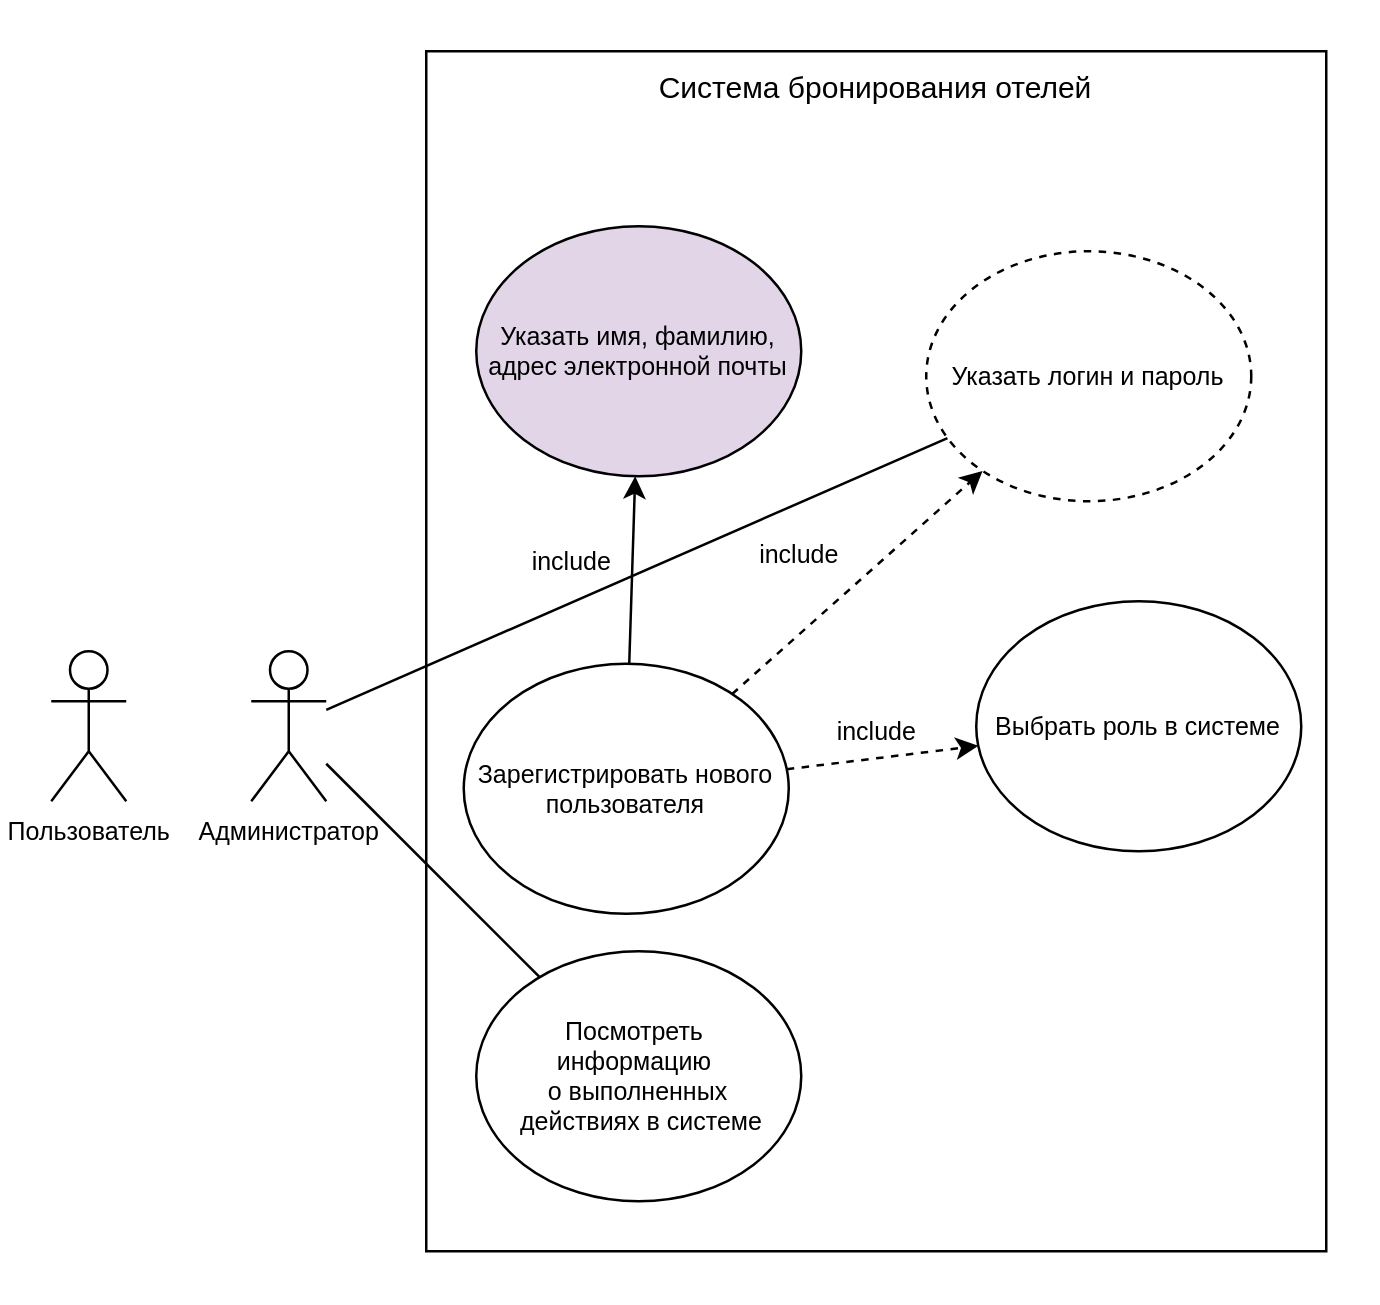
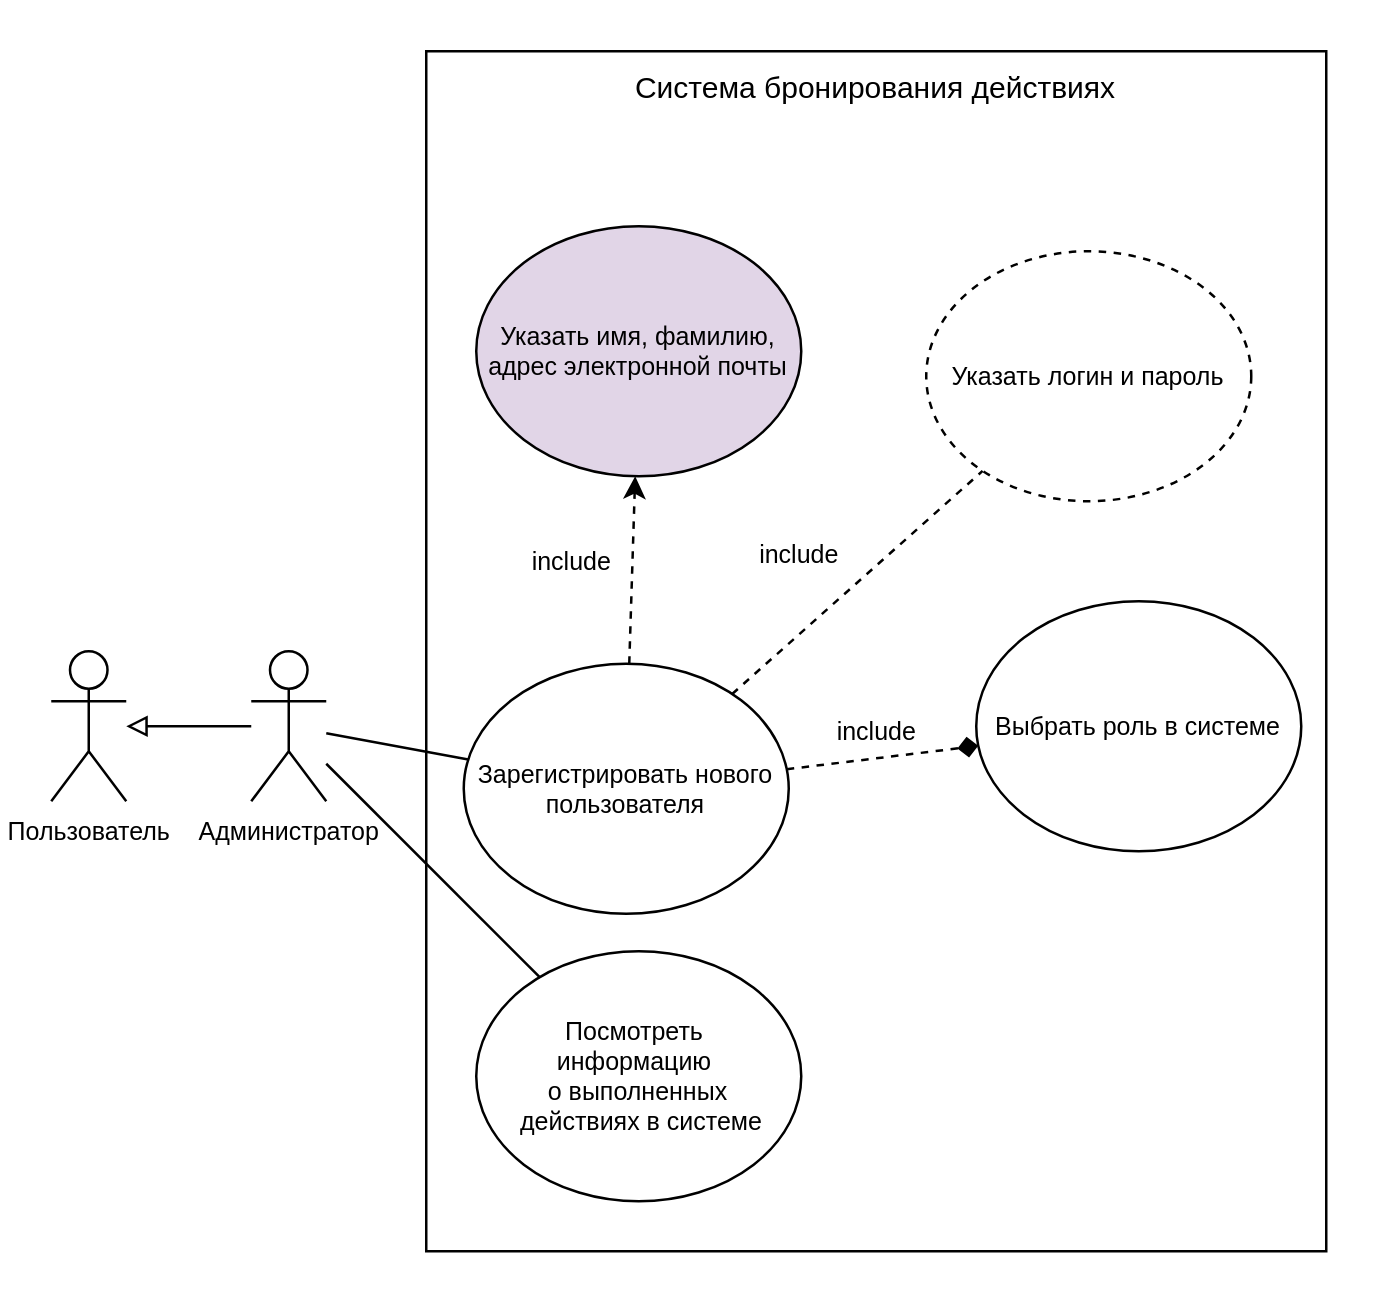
node "Система бронирования отелей": label "Система бронирования отелей" -> "Система бронирования действиях"
edge "Зарегистрировать нового пользователя" -> "Указать логин и пароль": arrowhead classic -> none
edge "Указать логин и пароль" -- "Администратор": now "Зарегистрировать нового пользователя" -- "Администратор"
edge "Зарегистрировать нового пользователя" -> "Указать имя, фамилию, адрес электронной почты": style solid -> dashed
edge "Администратор" -> "Пользователь": added
edge "Зарегистрировать нового пользователя" -> "Выбрать роль в системе": arrowhead classic -> diamond
